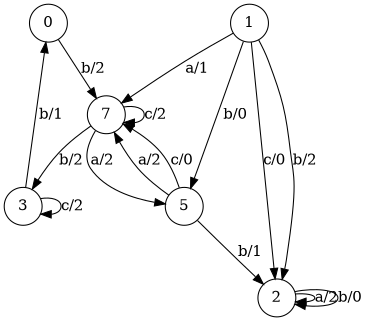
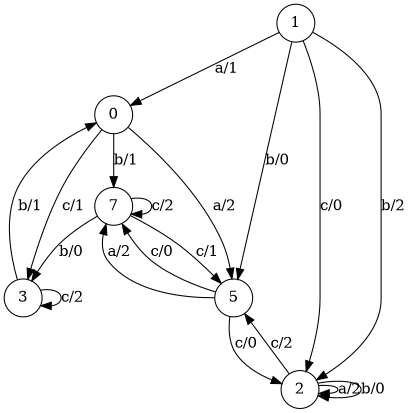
edge "1" -> "7": now "1" -> "0"
edge "0" -> "7": label "b/2" -> "b/1"
edge "7" -> "3": label "b/2" -> "b/0"
edge "7" -> "5": label "a/2" -> "c/1"
edge "0" -> "5": added, label "a/2"
edge "0" -> "3": added, label "c/1"
edge "5" -> "2": label "b/1" -> "c/0"
edge "2" -> "5": added, label "c/2"
